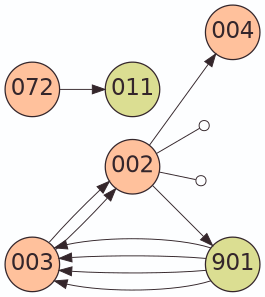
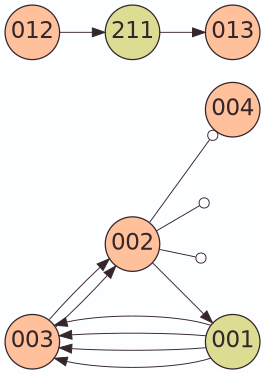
node "013": added
node "072": label "072" -> "012"
node "011": label "011" -> "211"
edge "002" -> "004": arrowhead normal -> odot
node "901": label "901" -> "001"
